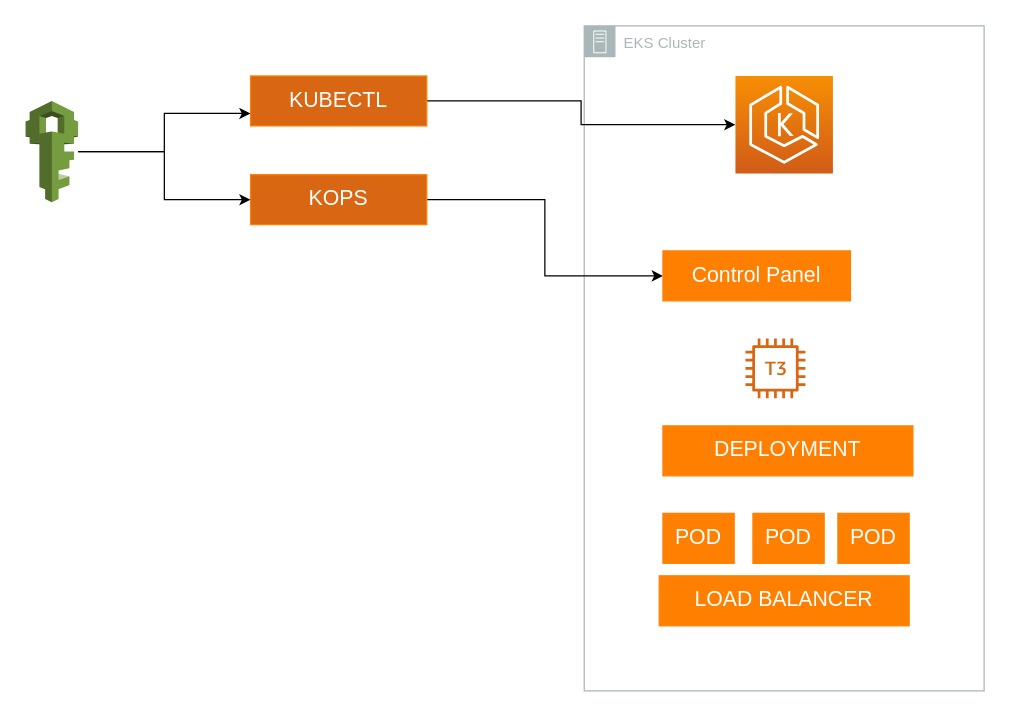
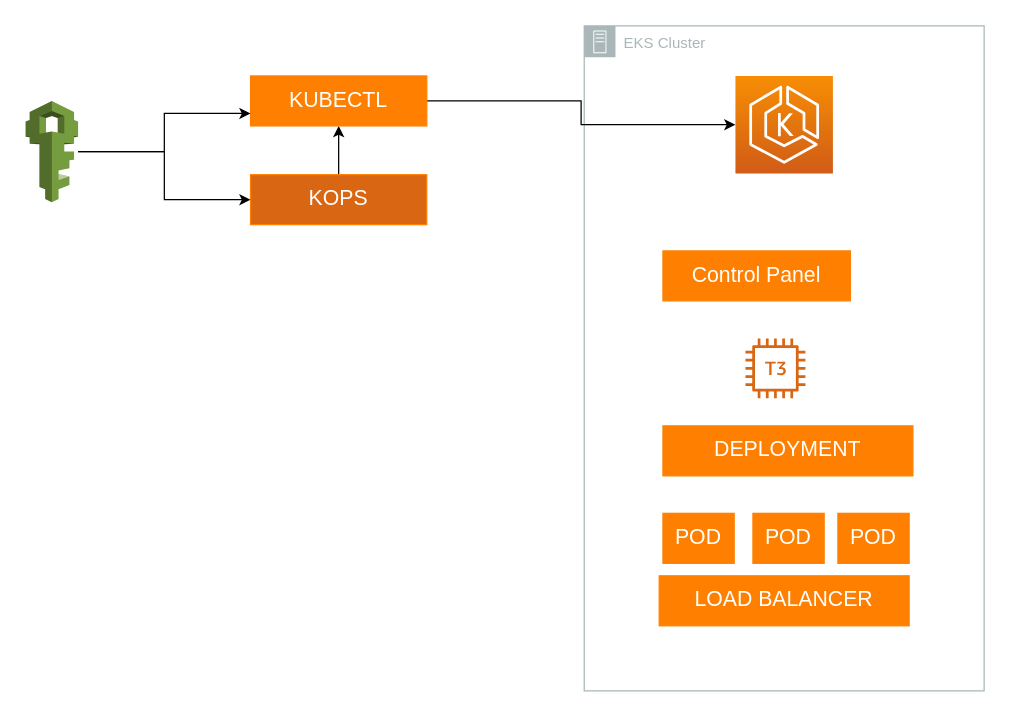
node "KUBECTL": fillcolor #d86613 -> #ff8000
edge "KOPS" -> "Control Panel": now "KOPS" -> "KUBECTL"
